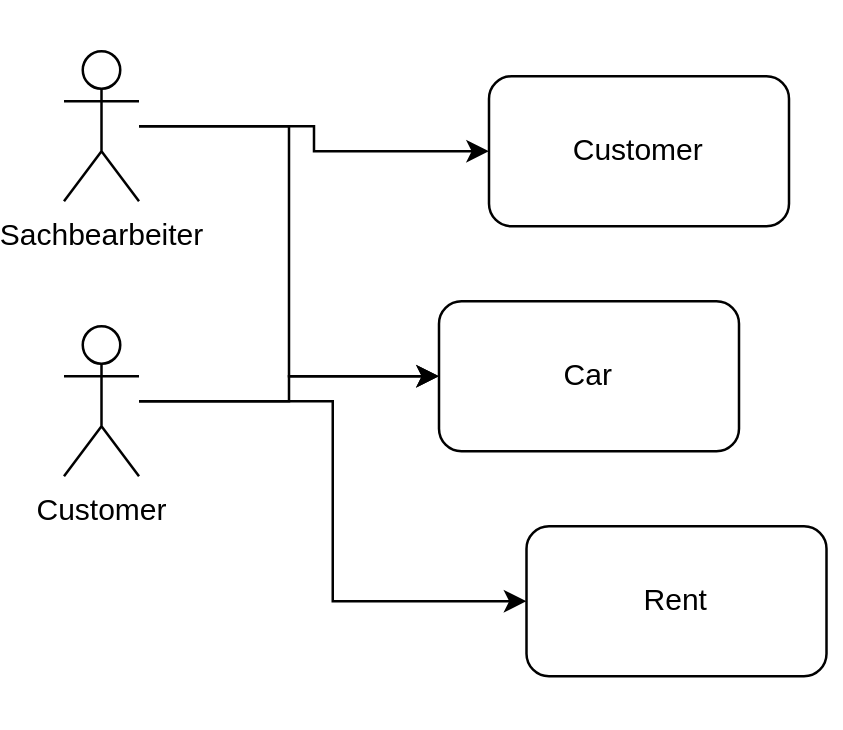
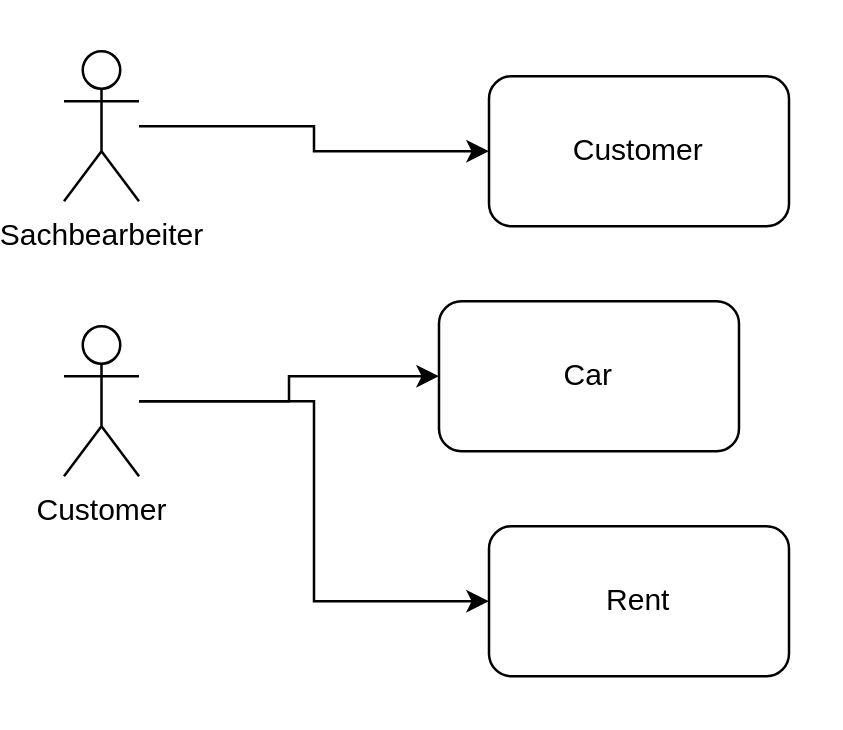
edge "Sachbearbeiter" -> "Car": removed
node "Rent": moved (676, 601) -> (639, 601)
